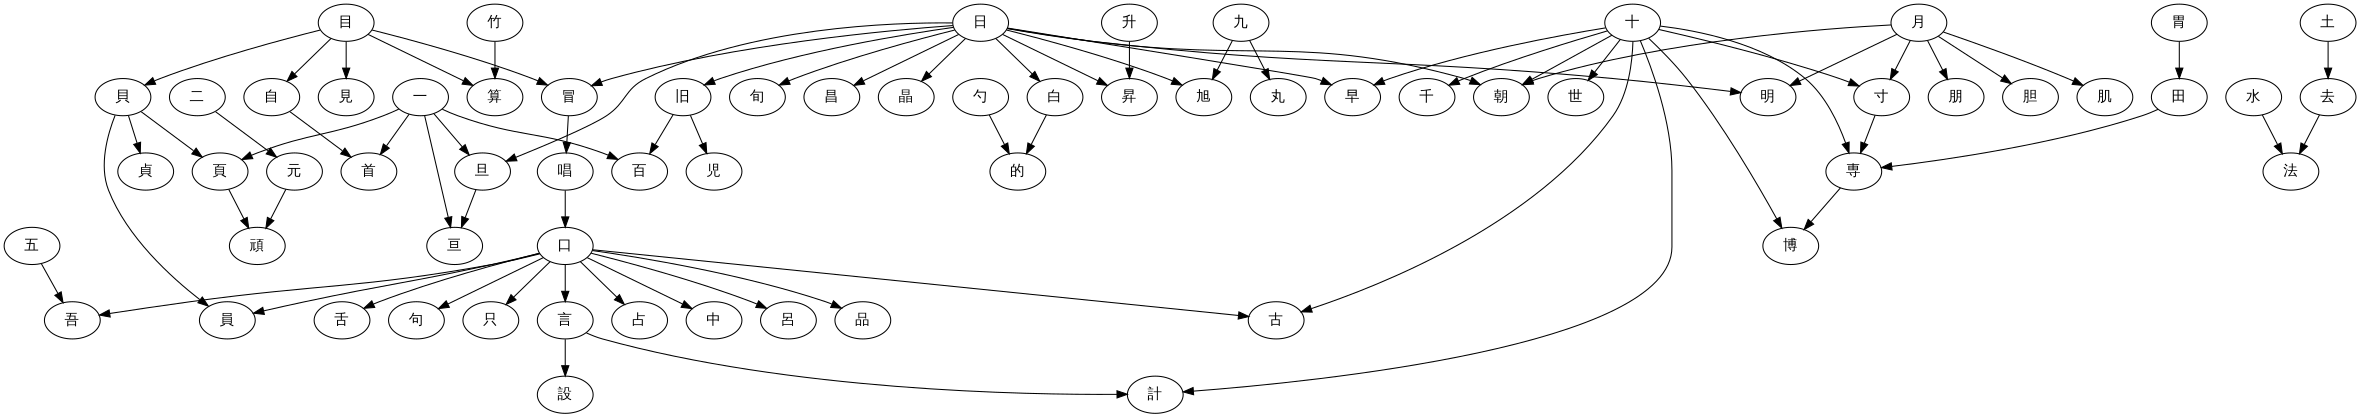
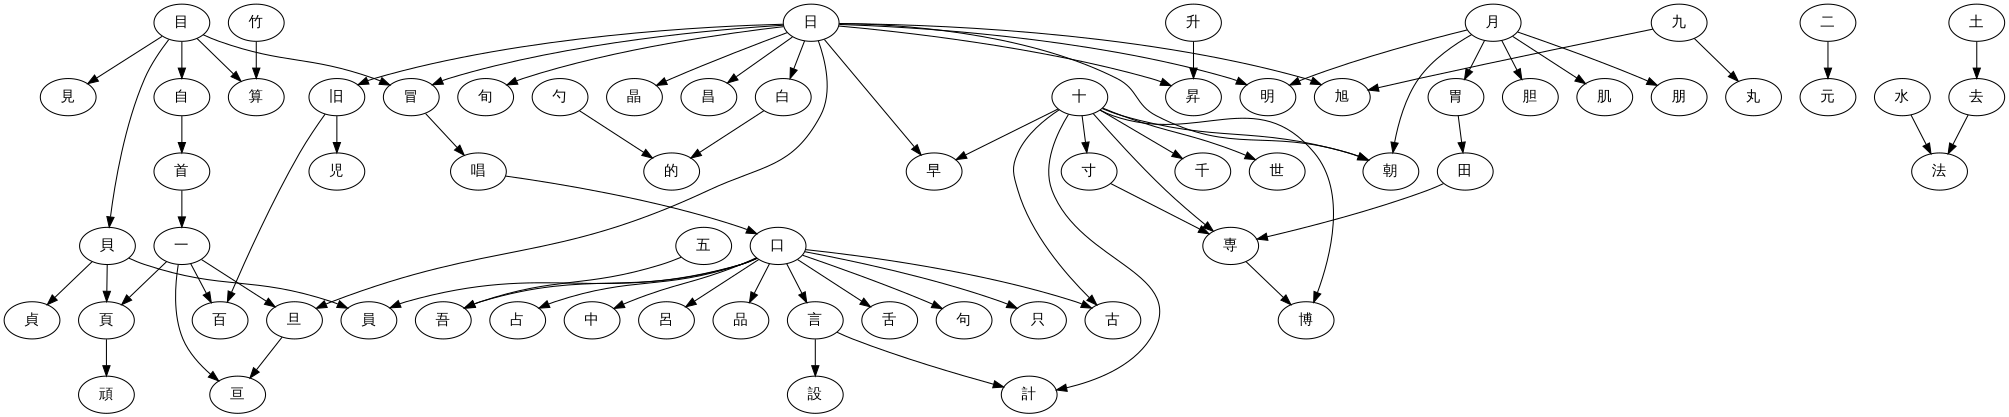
edge "月" -> "寸": now "月" -> "胃"
edge "一" -> "首": reversed
edge "元" -> "頑": removed
